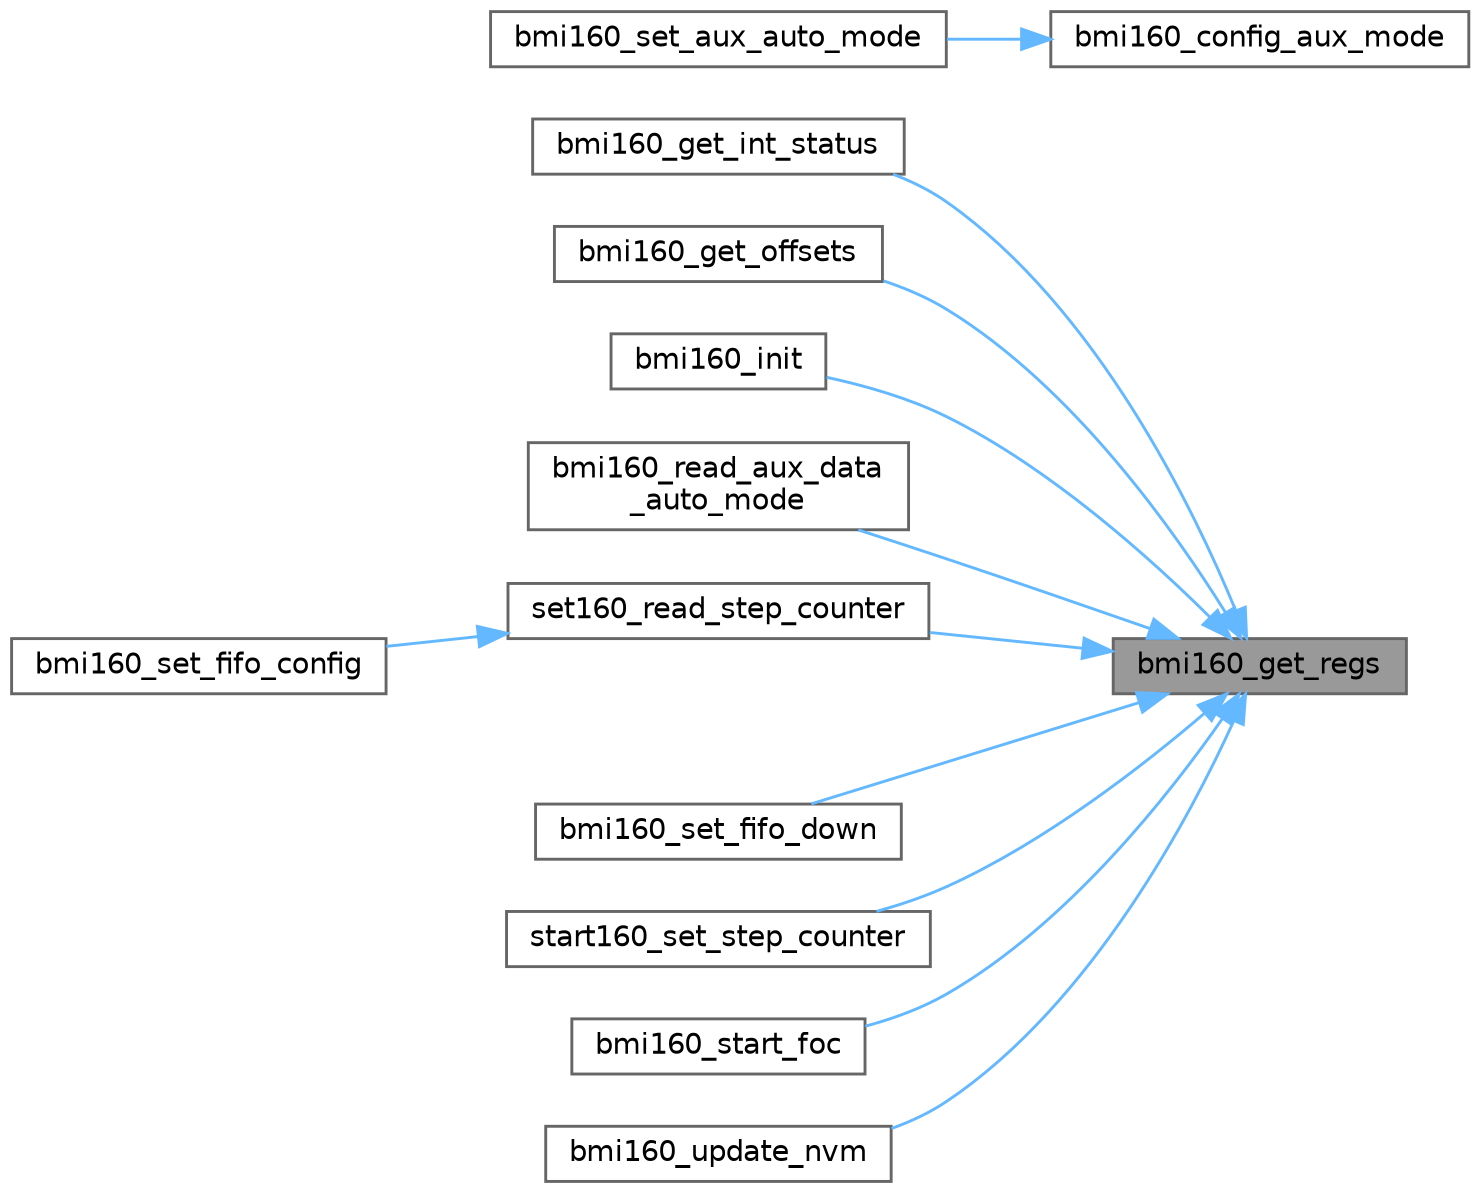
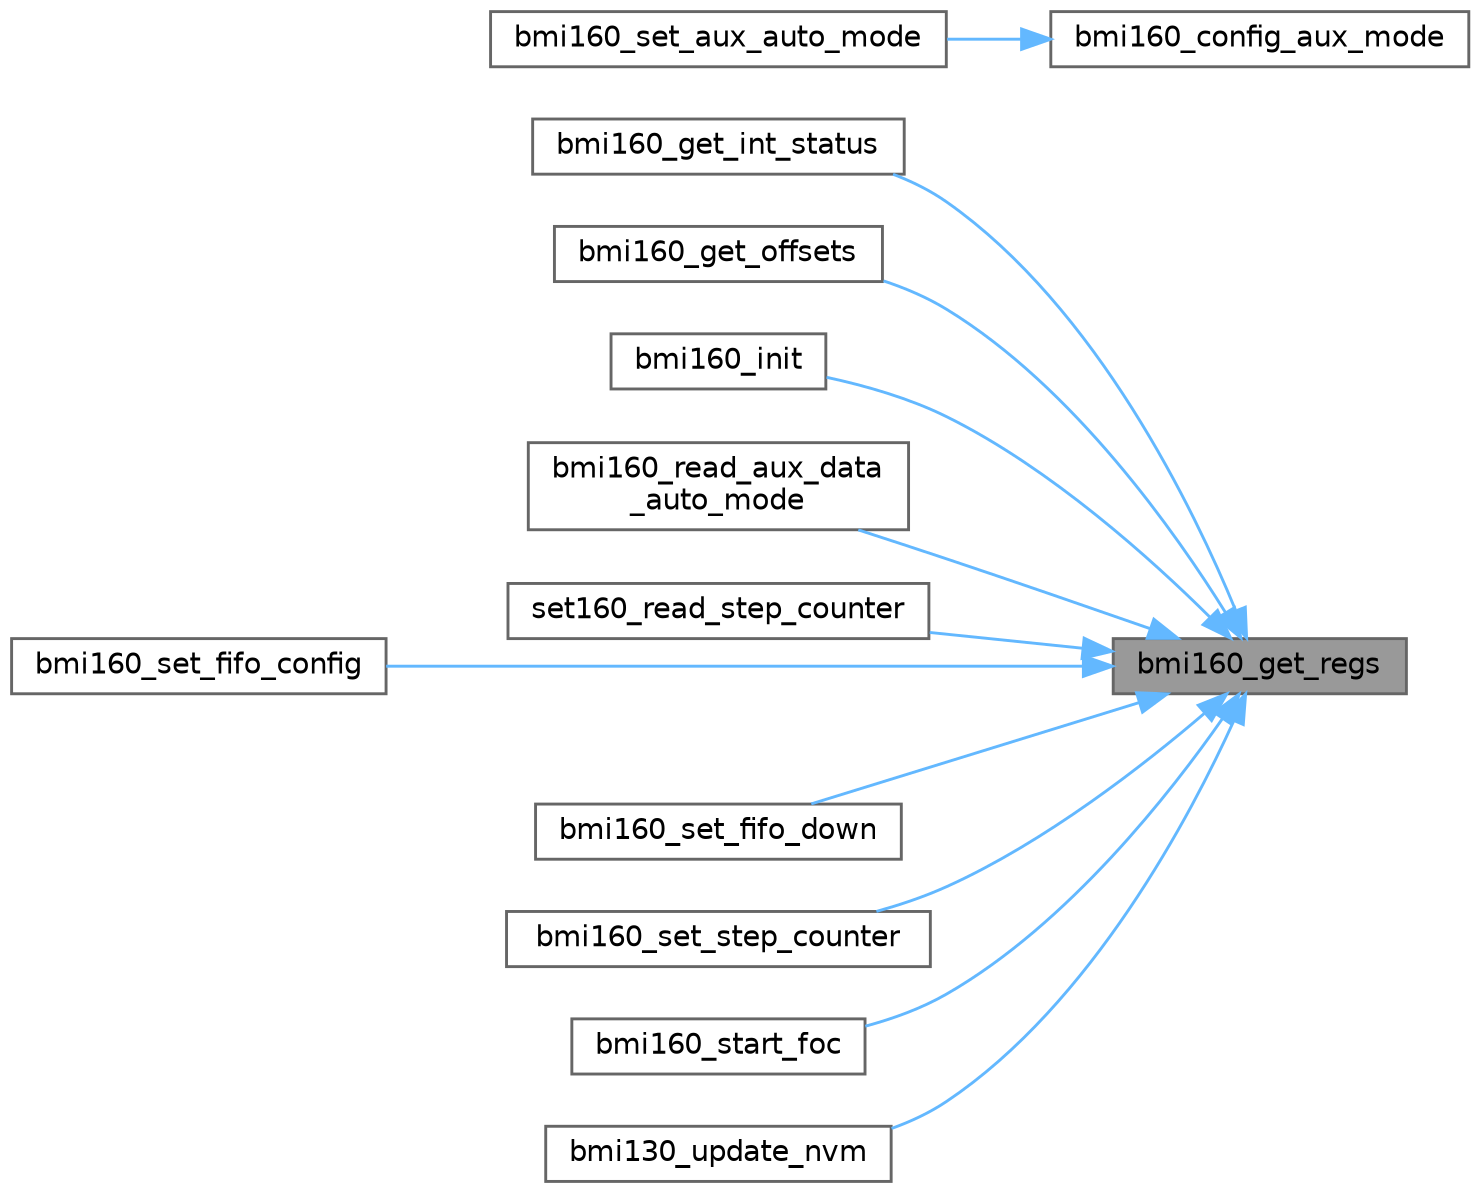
edge "bmi160_set_fifo_config" -> "set160_read_step_counter": now "bmi160_set_fifo_config" -> "bmi160_get_regs"
node "start160_set_step_counter": label "start160_set_step_counter" -> "bmi160_set_step_counter"
node "bmi160_update_nvm": label "bmi160_update_nvm" -> "bmi130_update_nvm"
